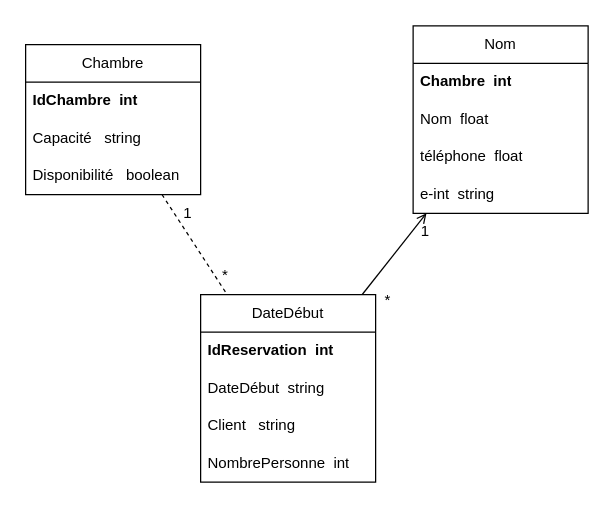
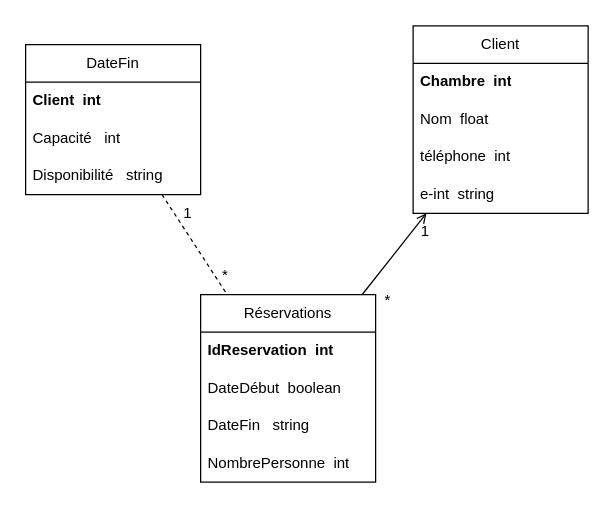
node "Nom": label "Nom" -> "Client"
node "Chambre": label "Chambre" -> "DateFin"
node "IdChambre int": label "IdChambre int" -> "Client int"
node "Capacité string": label "Capacité string" -> "Capacité int"
node "téléphone float": label "téléphone float" -> "téléphone int"
node "Disponibilité boolean": label "Disponibilité boolean" -> "Disponibilité string"
node "DateDébut": label "DateDébut" -> "Réservations"
node "DateDébut string": label "DateDébut string" -> "DateDébut boolean"
node "Client string": label "Client string" -> "DateFin string"
